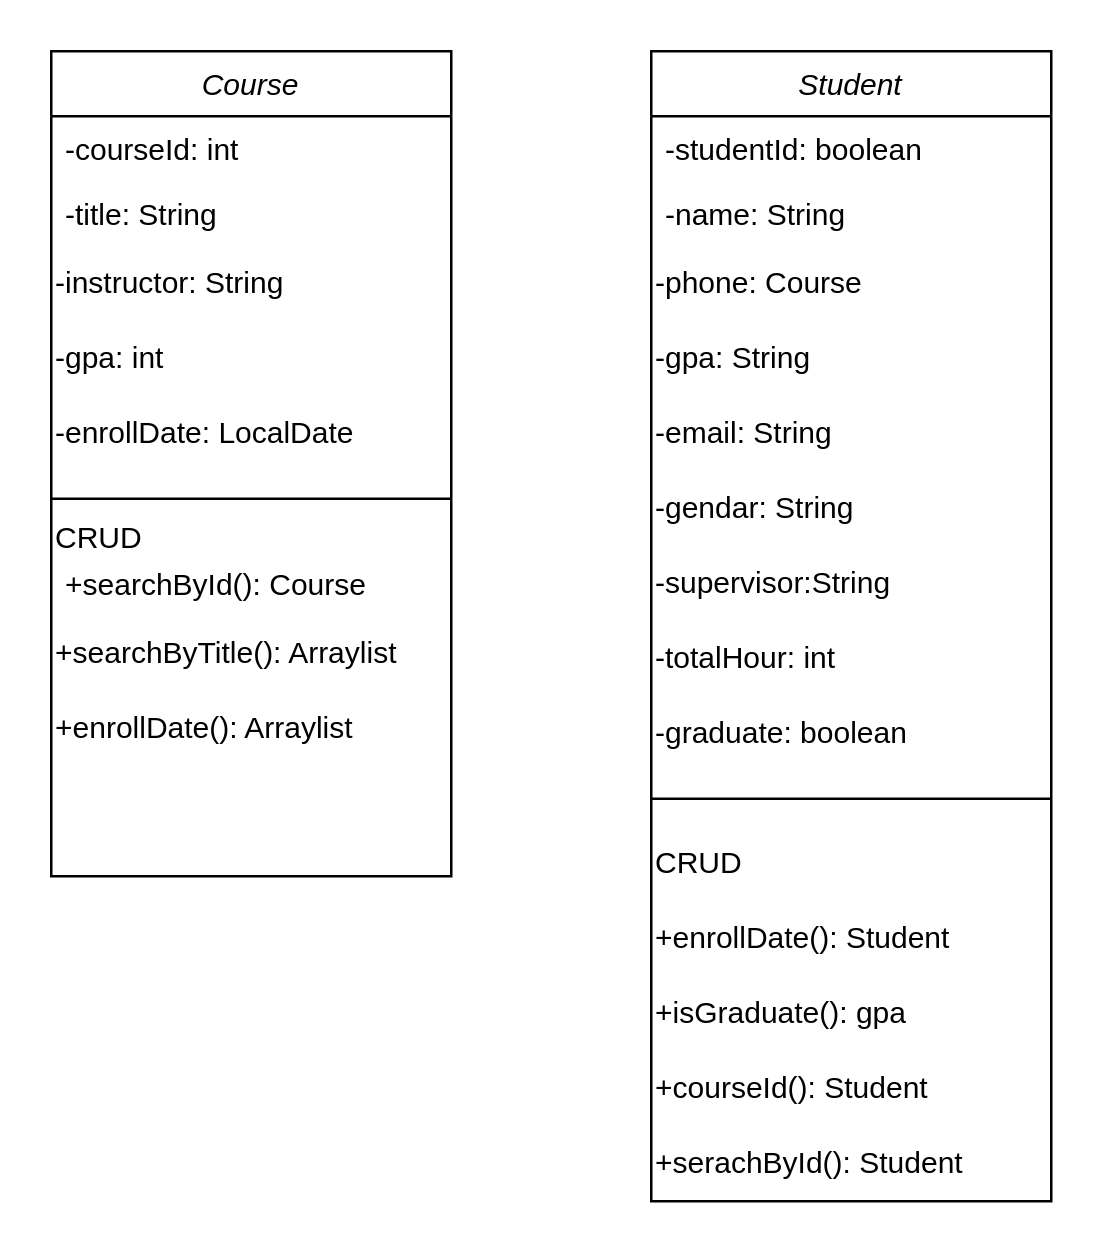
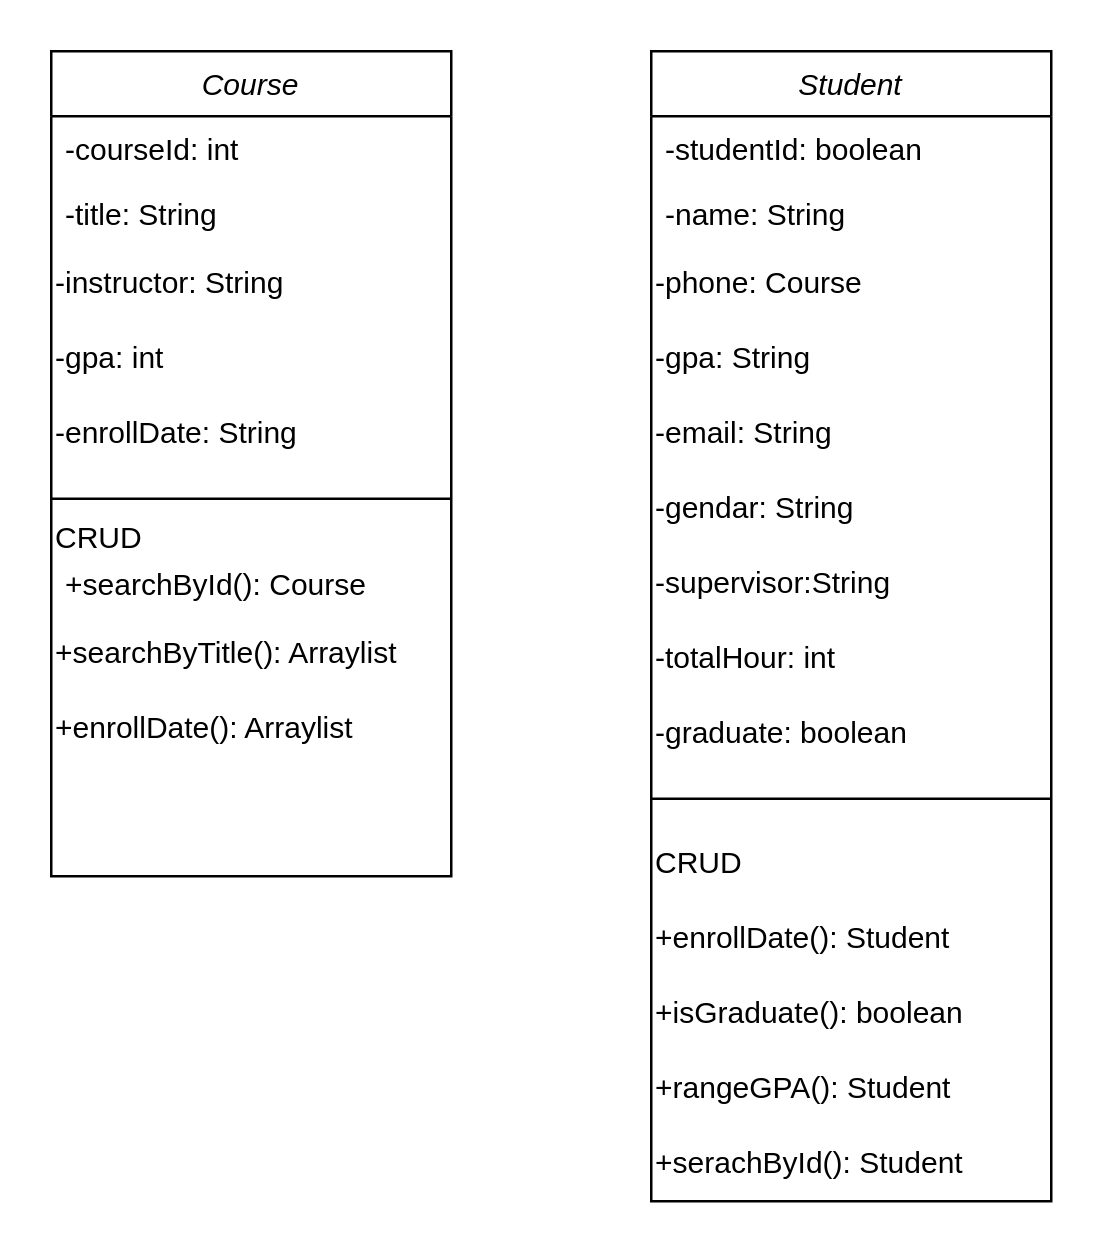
node "-enrollDate: LocalDate": label "-enrollDate: LocalDate" -> "-enrollDate: String"
node "+isGraduate(): gpa": label "+isGraduate(): gpa" -> "+isGraduate(): boolean"
node "+courseId(): Student": label "+courseId(): Student" -> "+rangeGPA(): Student"
